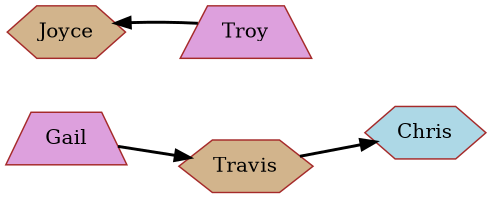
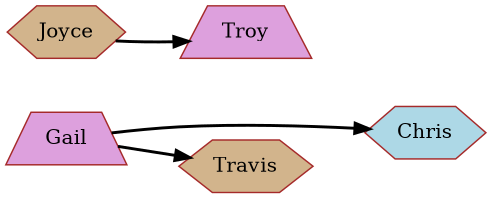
edge "Troy" -> "Joyce": reversed
edge "Travis" -> "Chris": now "Gail" -> "Chris"
